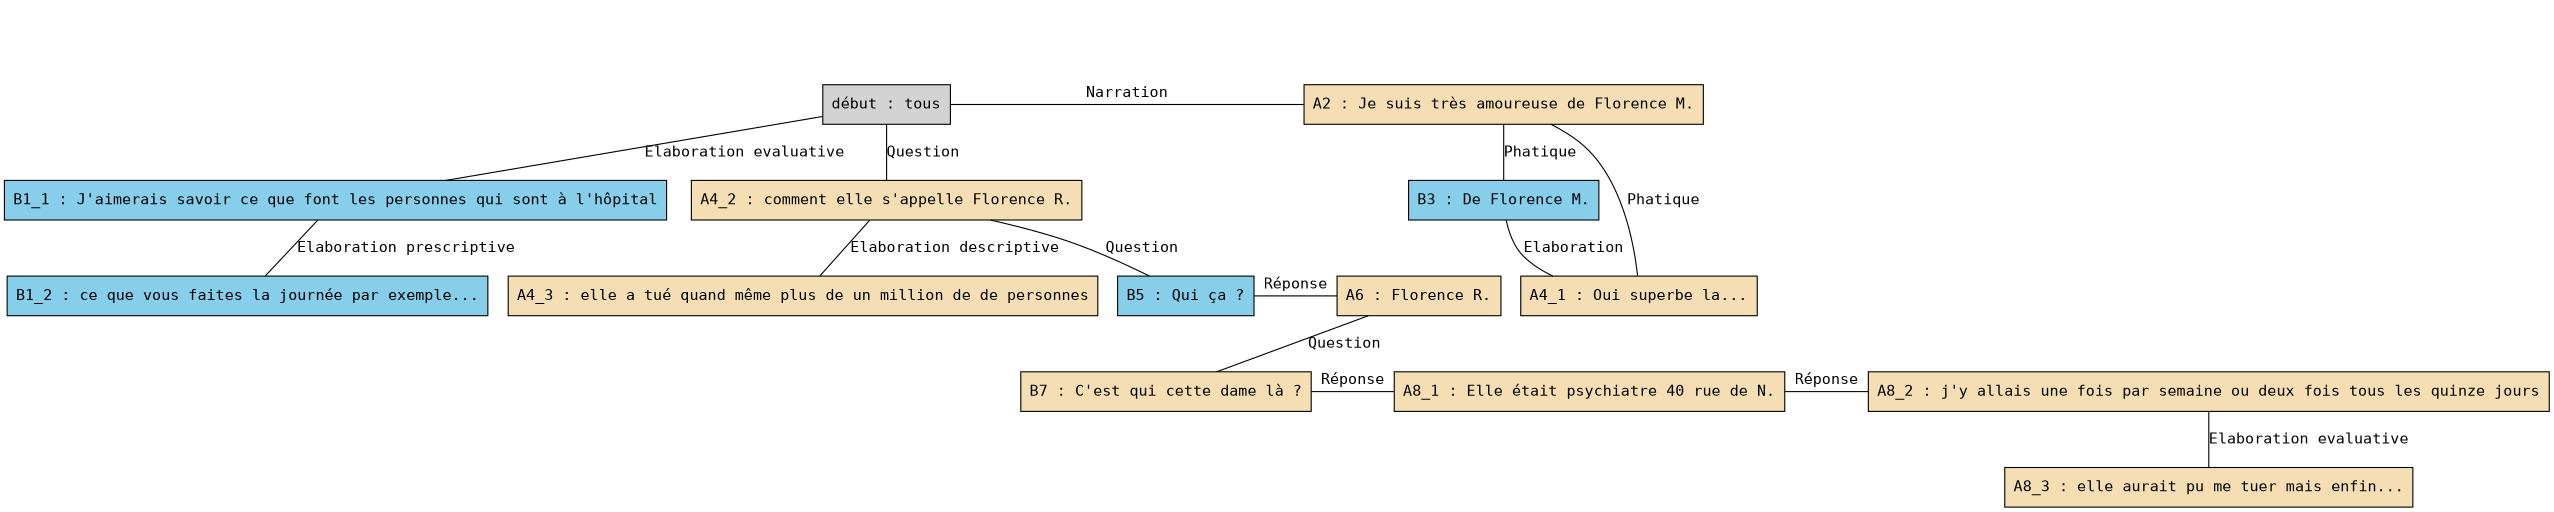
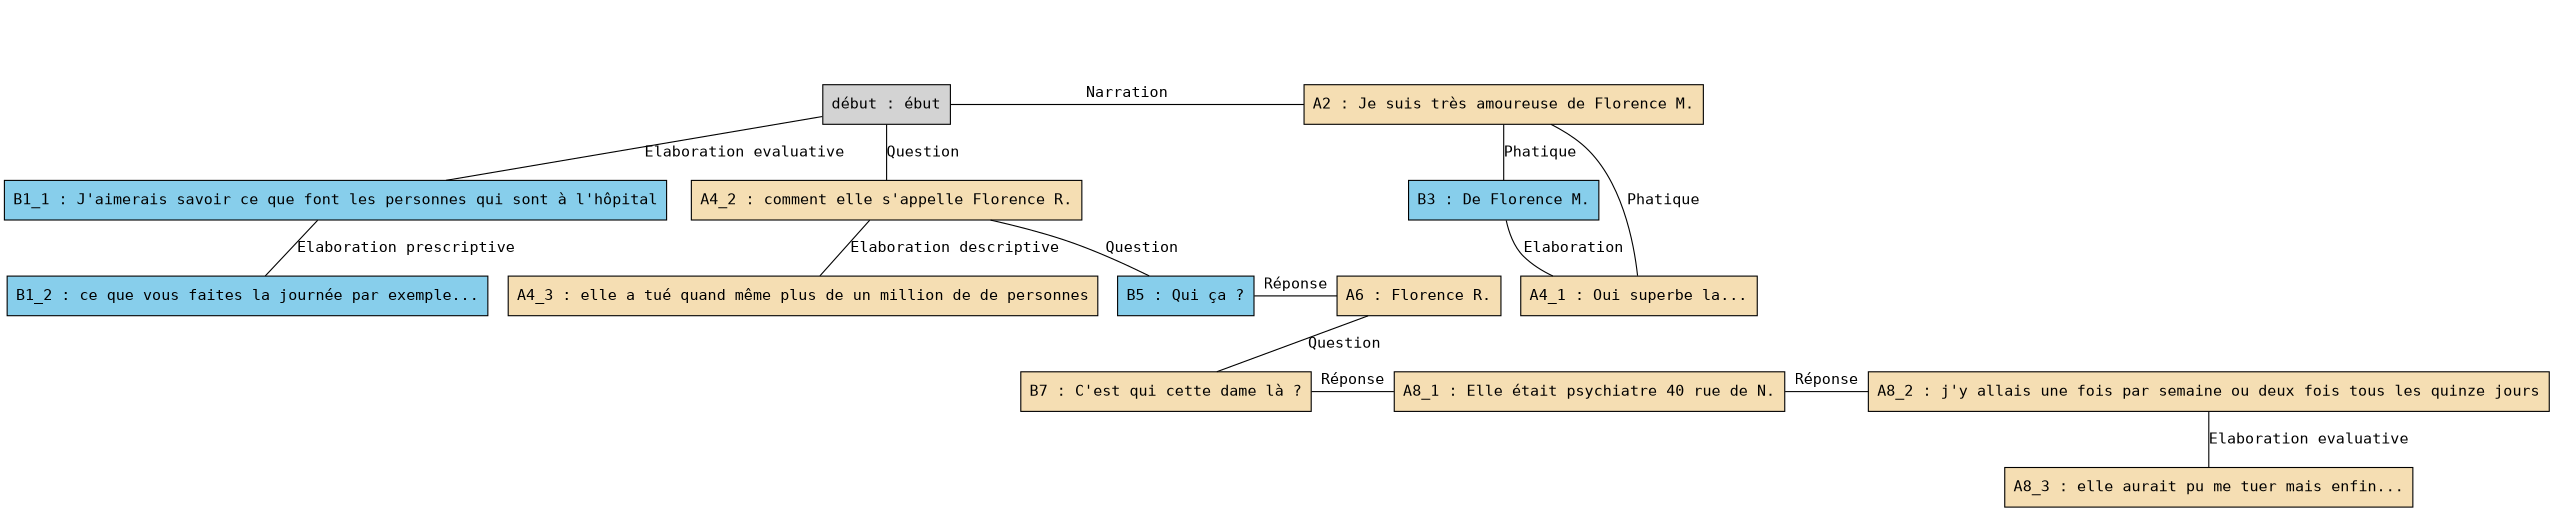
node "début : tous": label "début : tous" -> "début : ébut"
